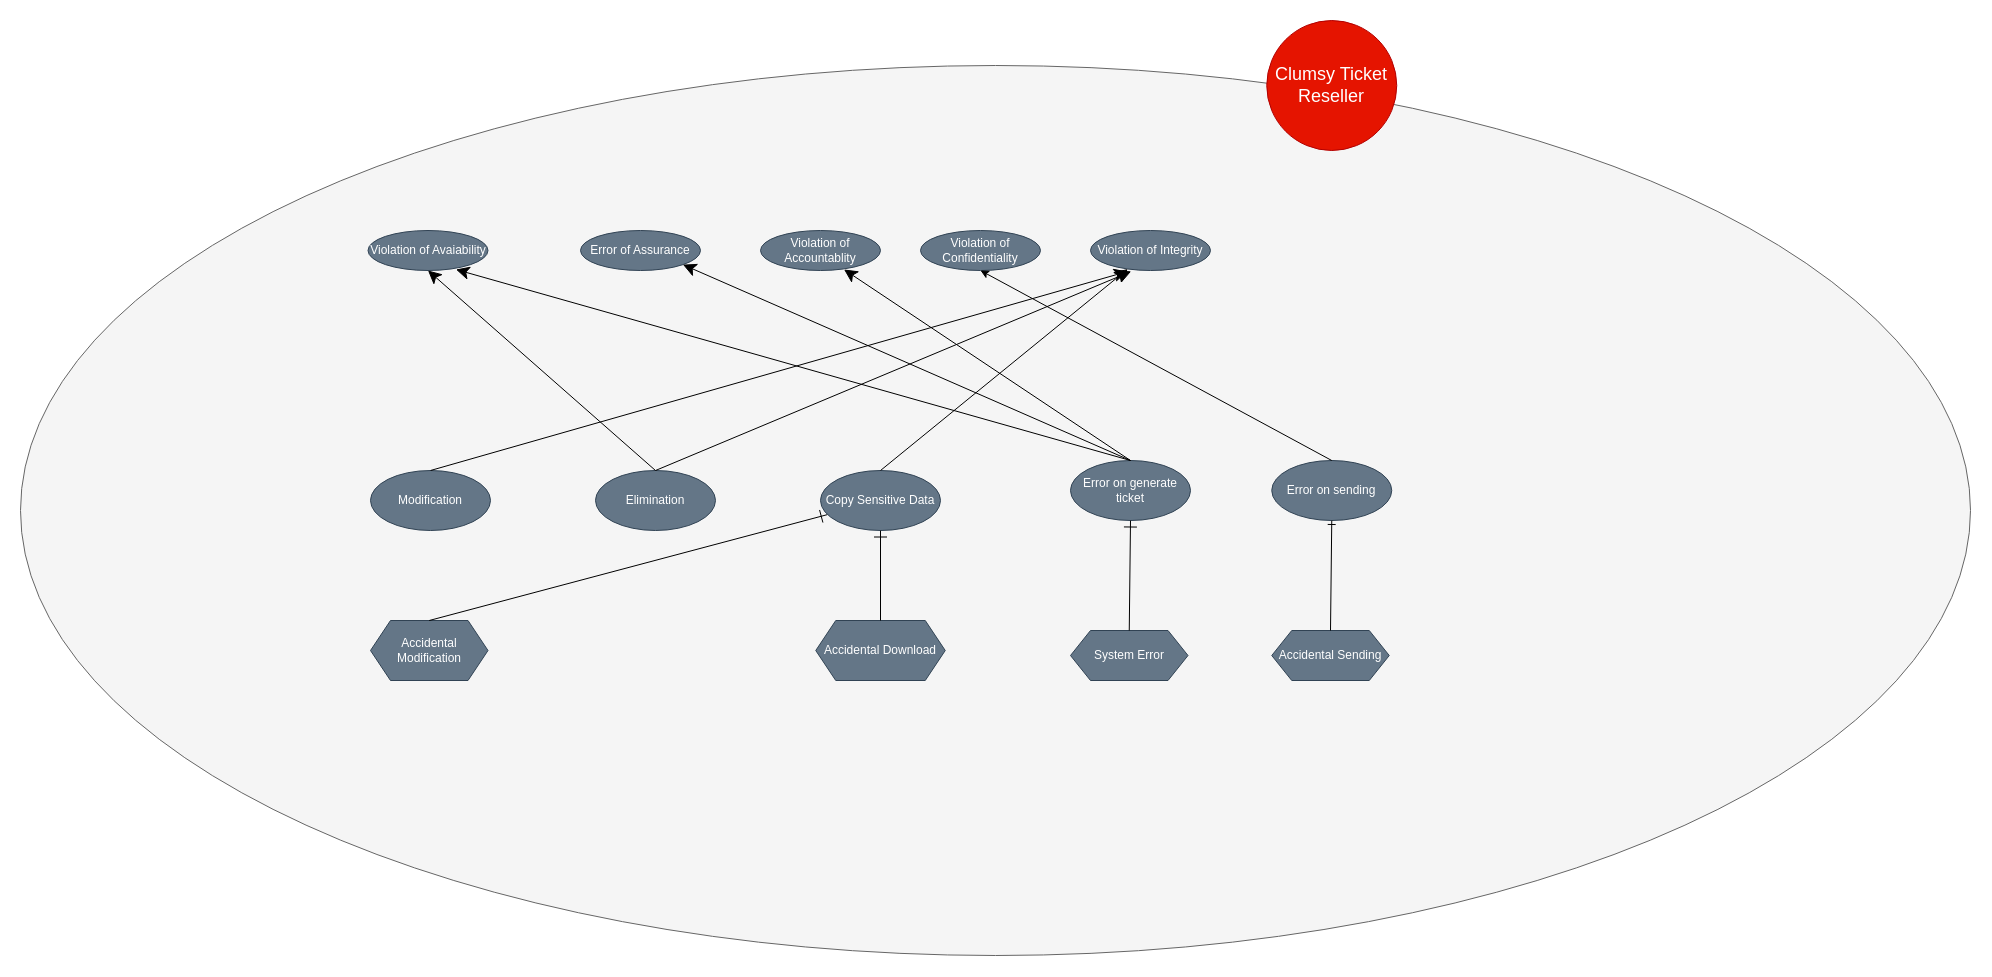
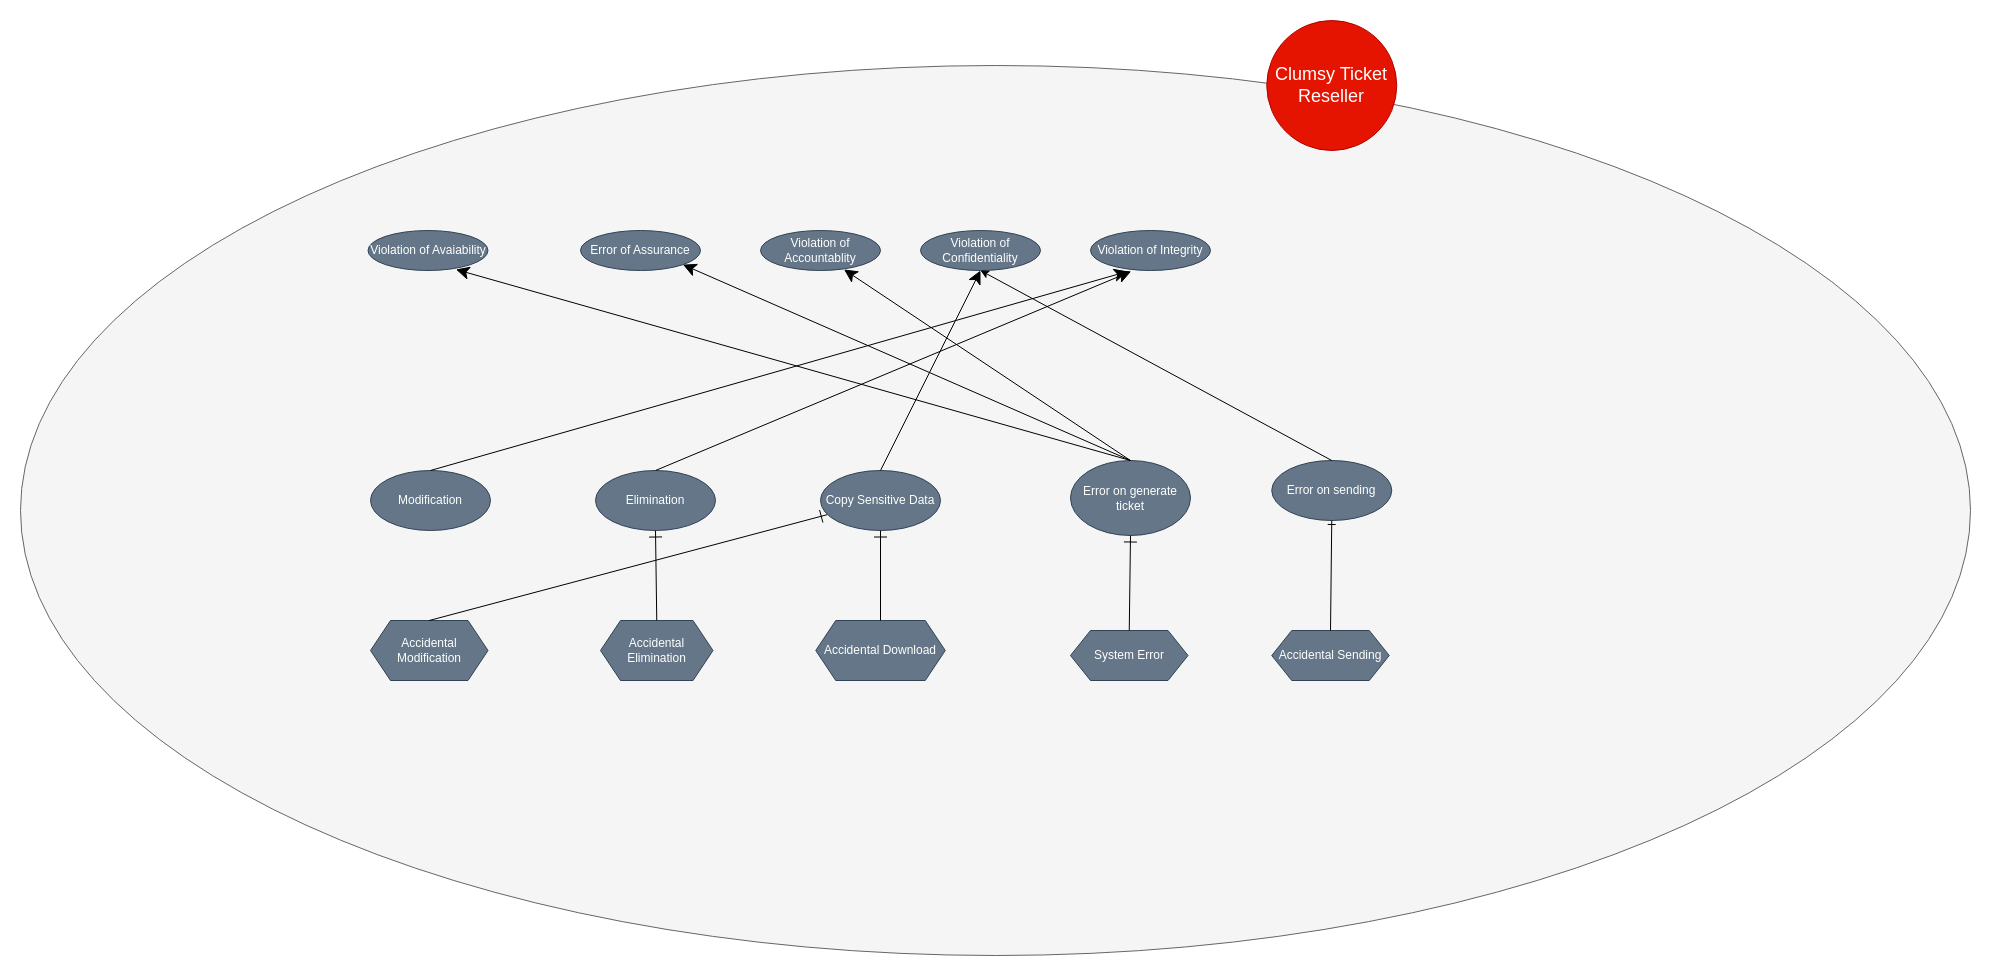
edge "Elimination" -> "Violation of Avaiability": removed
edge "Copy Sensitive Data" -> "Violation of Integrity": now "Copy Sensitive Data" -> "Violation of Confidentiality"
node "Error on generate ticket": size 120x60 -> 120x75
edge "Accidental Elimination" -> "Elimination": added
node "Accidental Elimination": added
